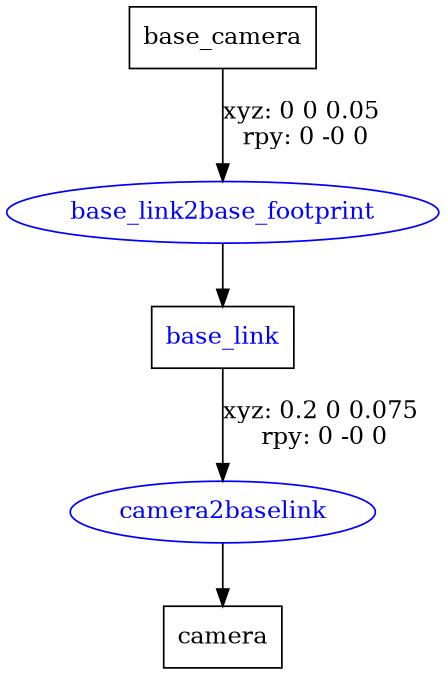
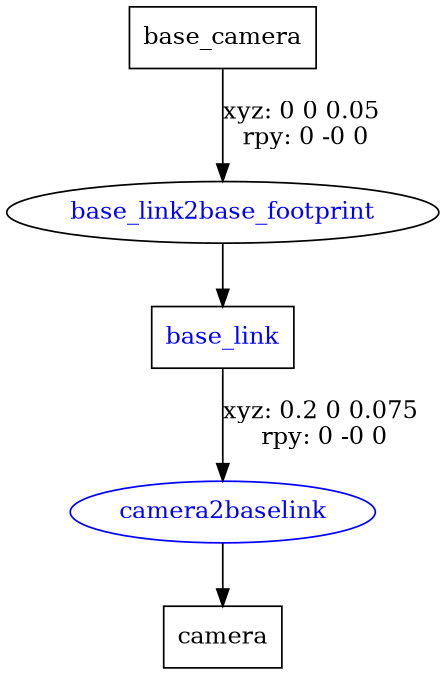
node "base_link2base_footprint": color blue -> black
